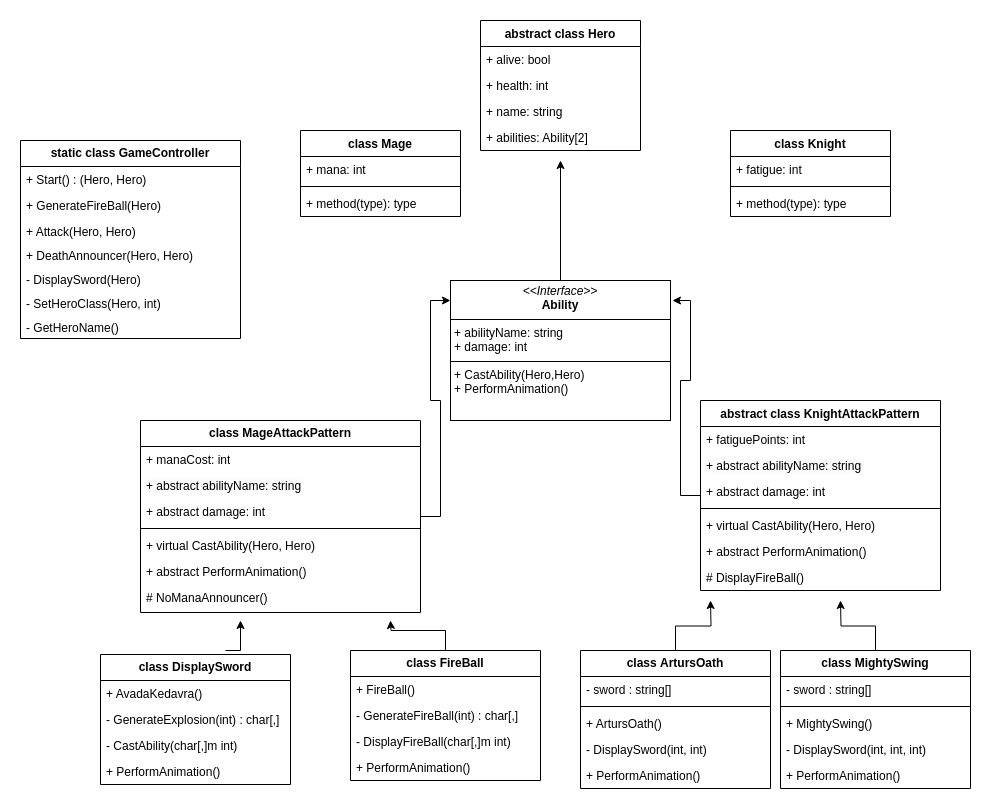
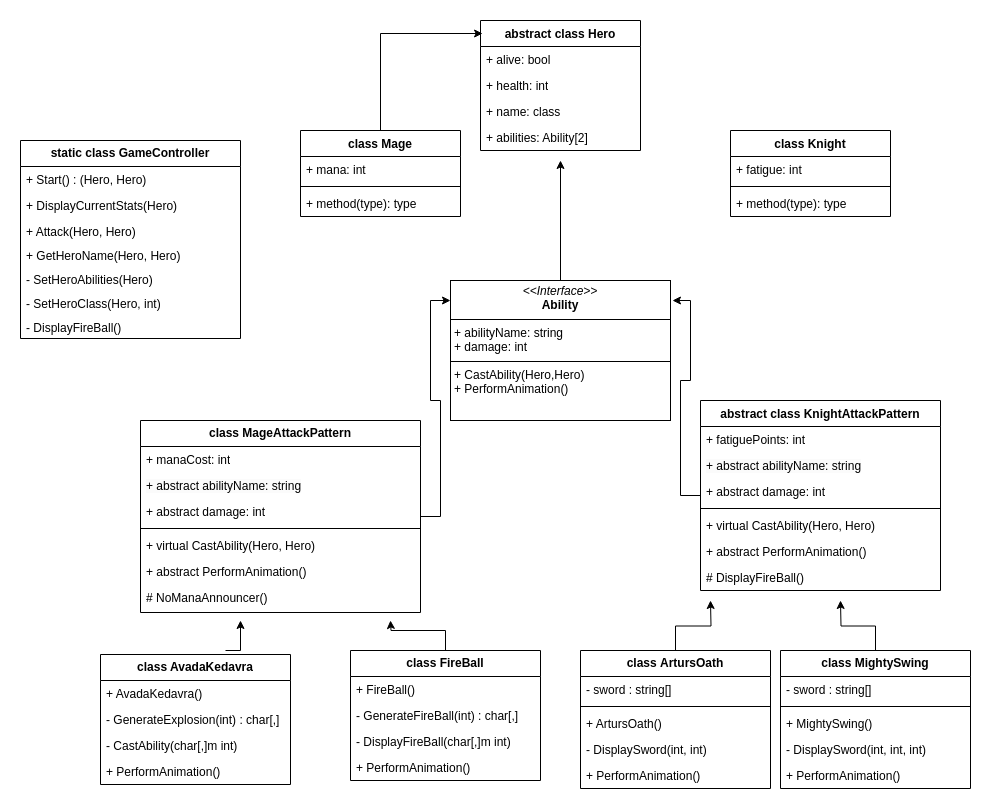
edge "class Mage" -> "abstract class Hero": added
node "+ name: string": label "+ name: string" -> "+ name: class"
node "+ GenerateFireBall(Hero)": label "+ GenerateFireBall(Hero)" -> "+ DisplayCurrentStats(Hero)"
node "+ DeathAnnouncer(Hero, Hero)": label "+ DeathAnnouncer(Hero, Hero)" -> "+ GetHeroName(Hero, Hero)"
node "- DisplaySword(Hero)": label "- DisplaySword(Hero)" -> "- SetHeroAbilities(Hero)"
node "- GetHeroName()": label "- GetHeroName()" -> "- DisplayFireBall()"
node "class DisplaySword": label "class DisplaySword" -> "class AvadaKedavra"
